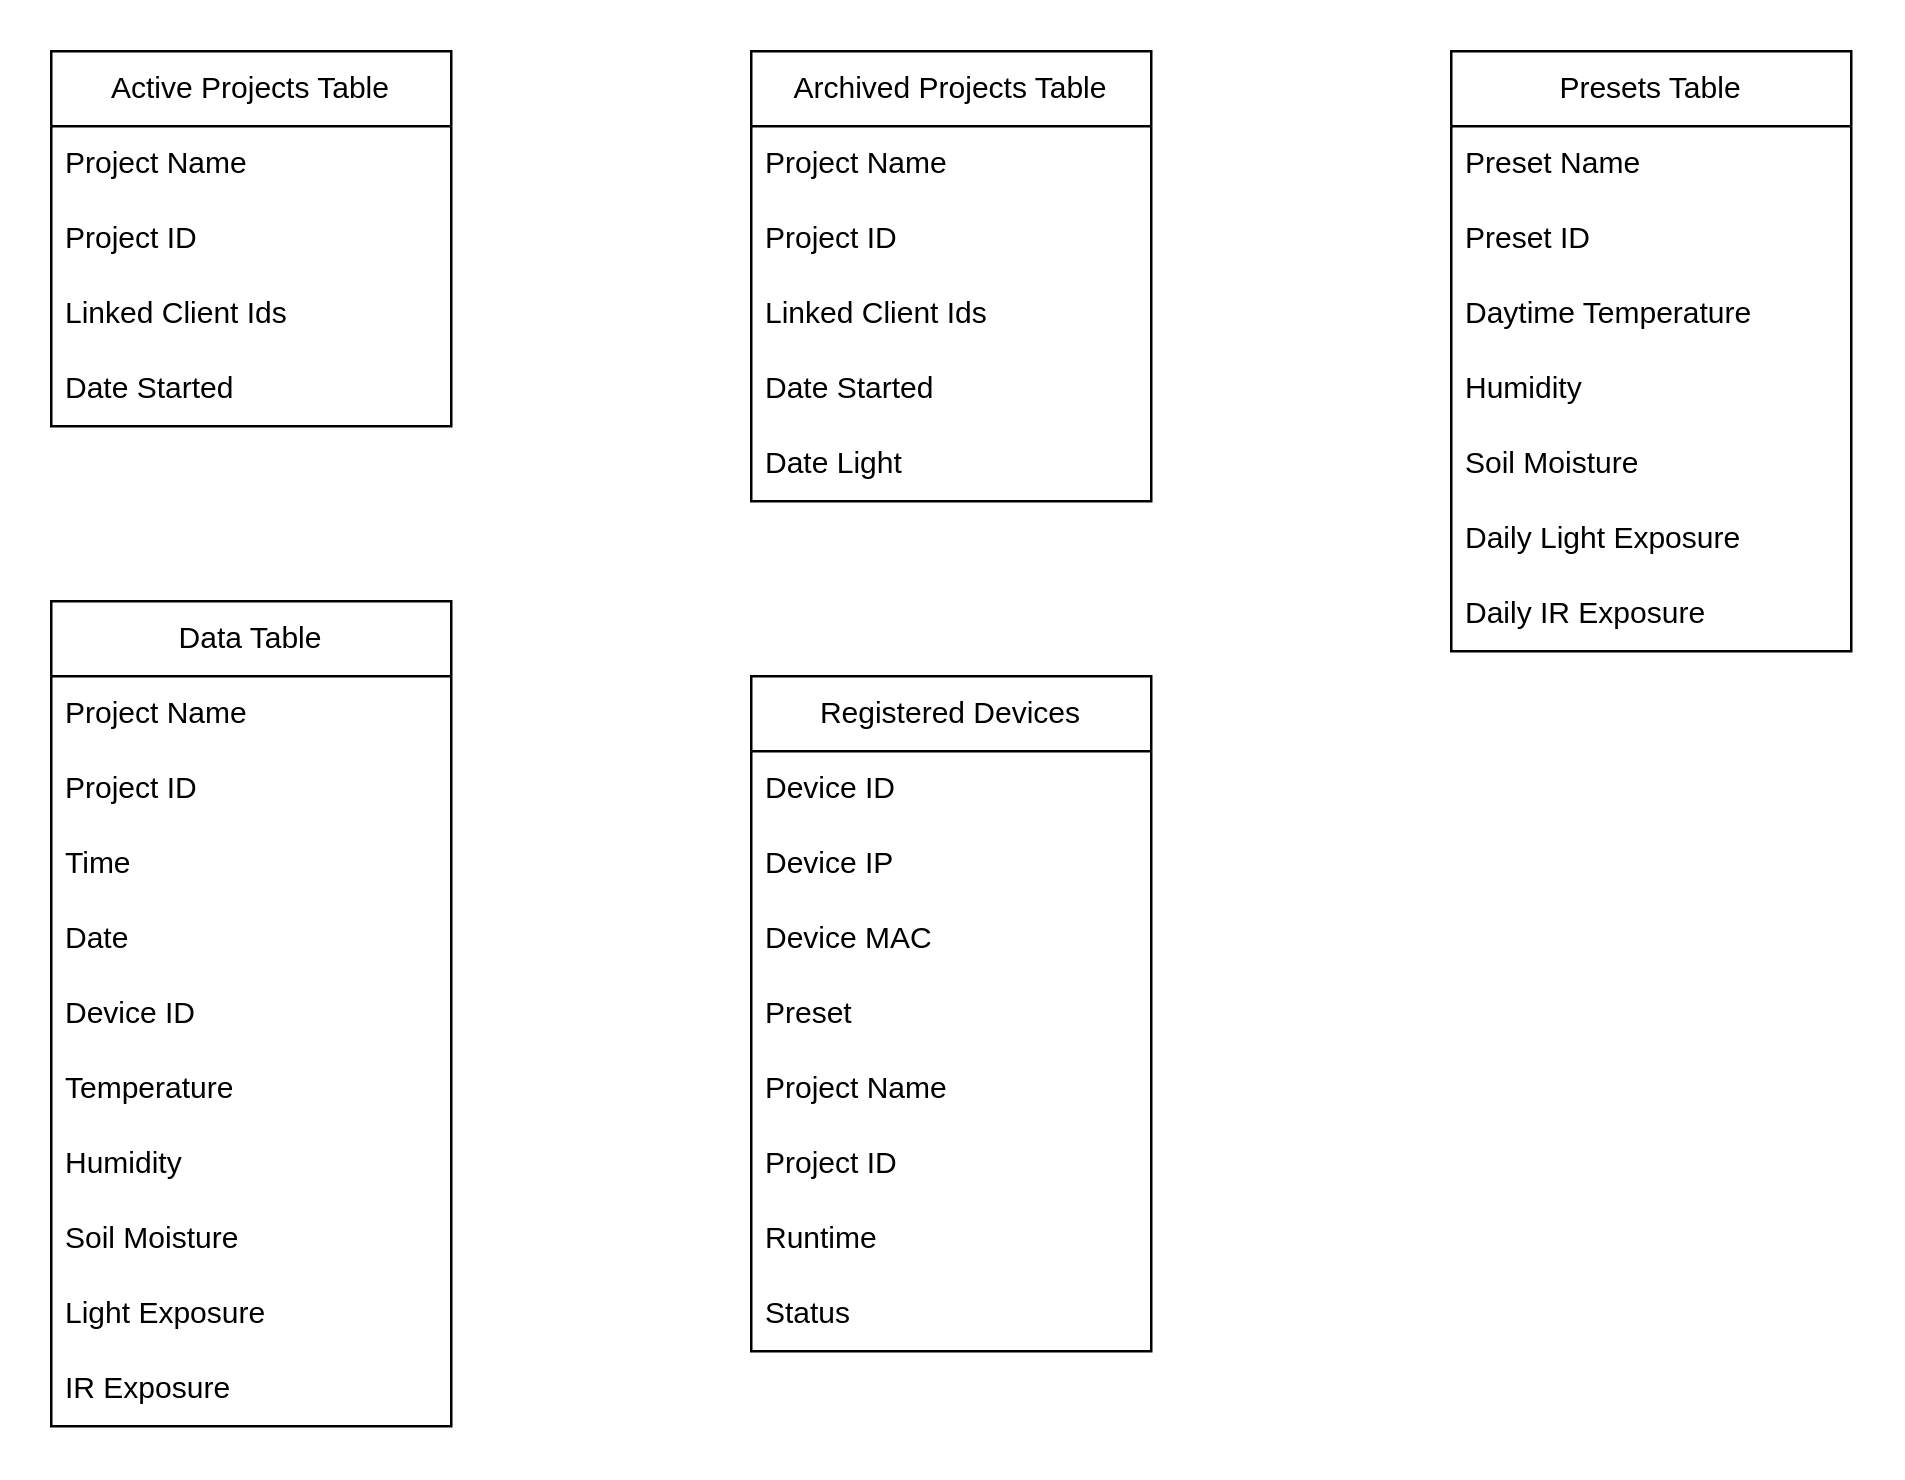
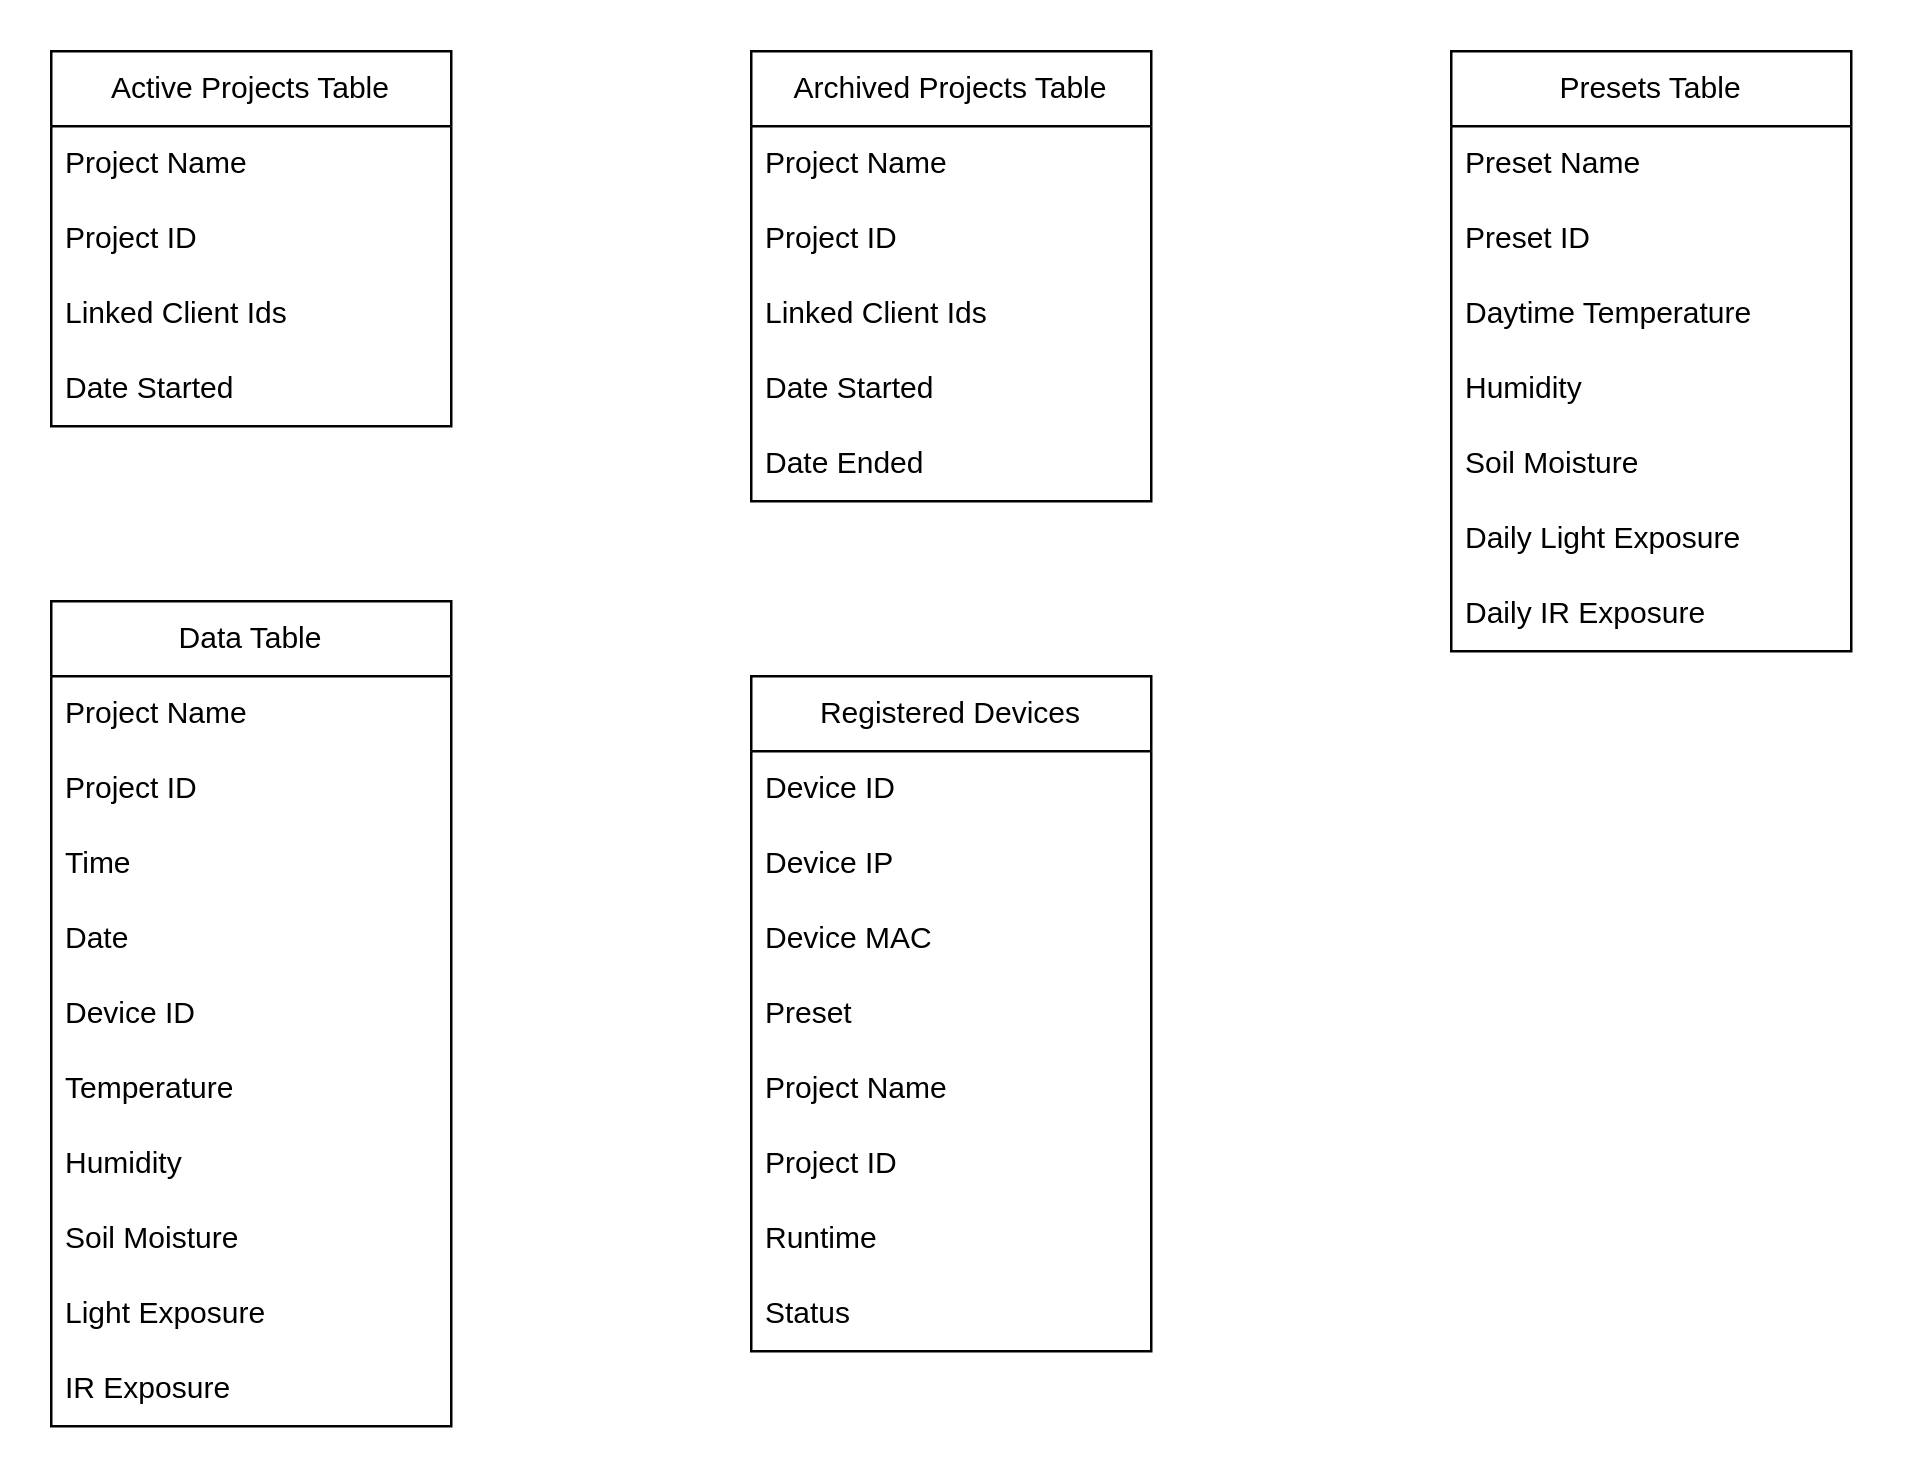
node "Date Light": label "Date Light" -> "Date Ended"
